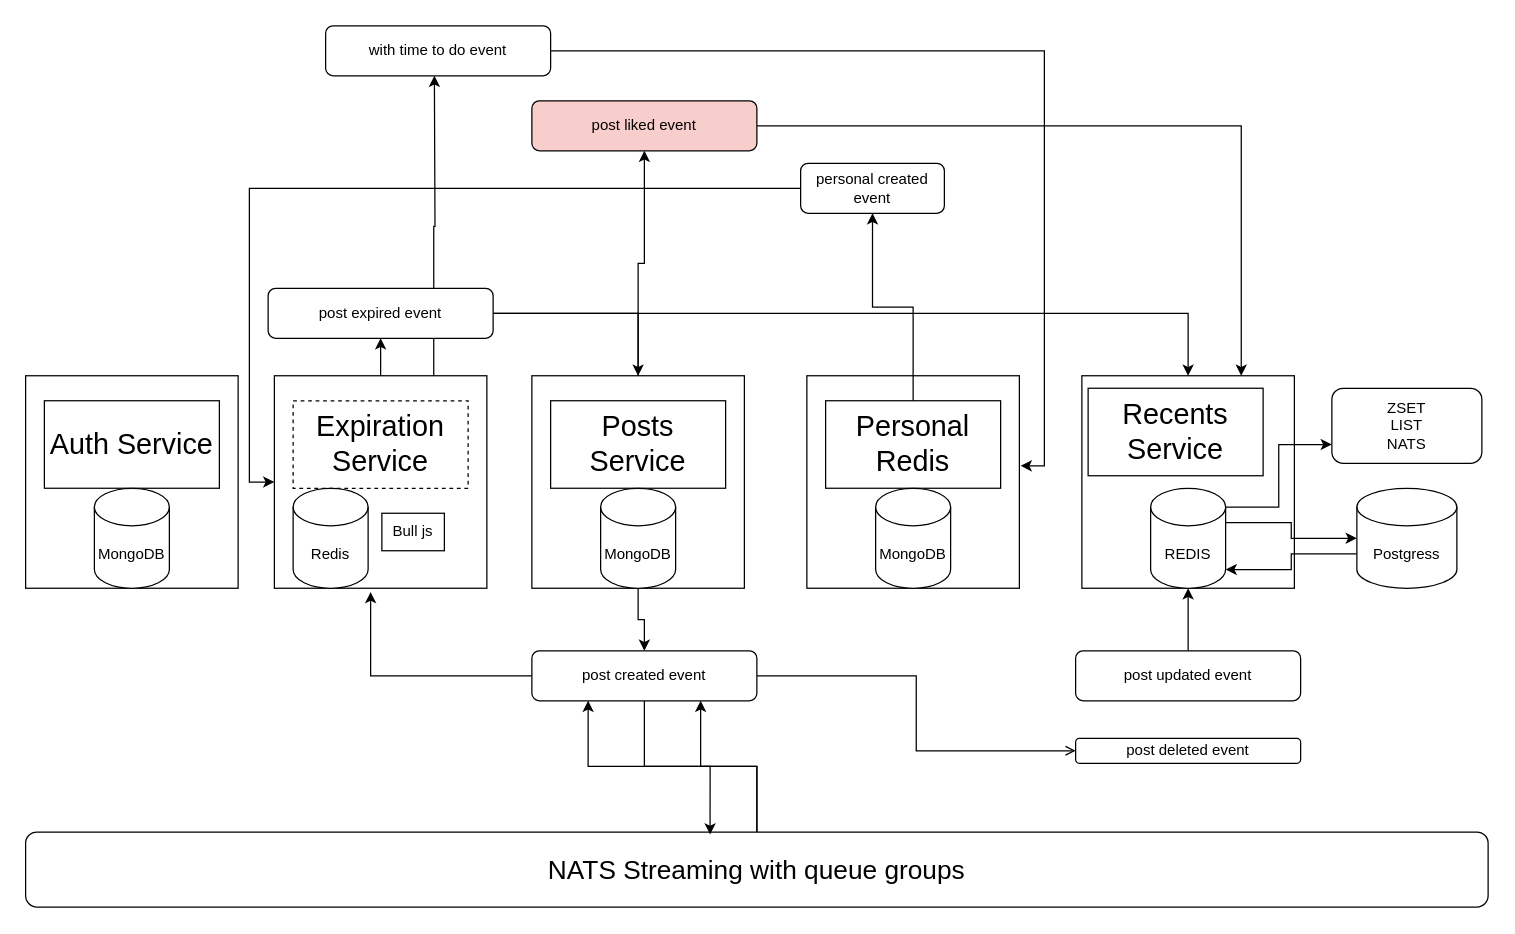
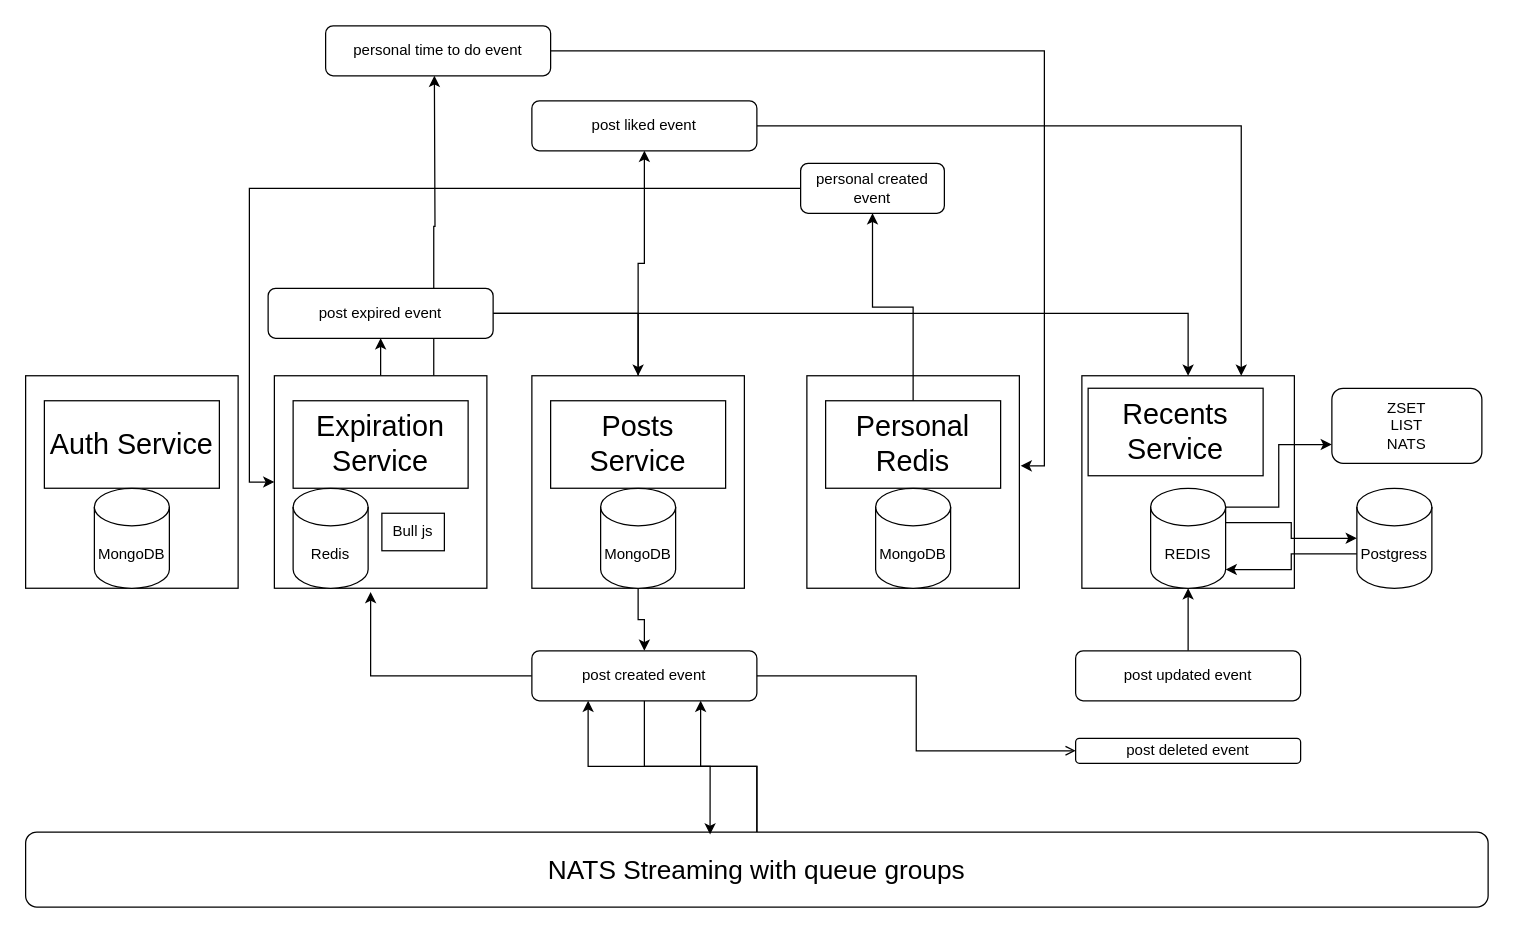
node "with time to do event": label "with time to do event" -> "personal time to do event"
node "post liked event": fillcolor #f8cecc -> #ffffff
node "Expiration Service": style dashed -> solid
node "Postgress": size 100x100 -> 75x100
